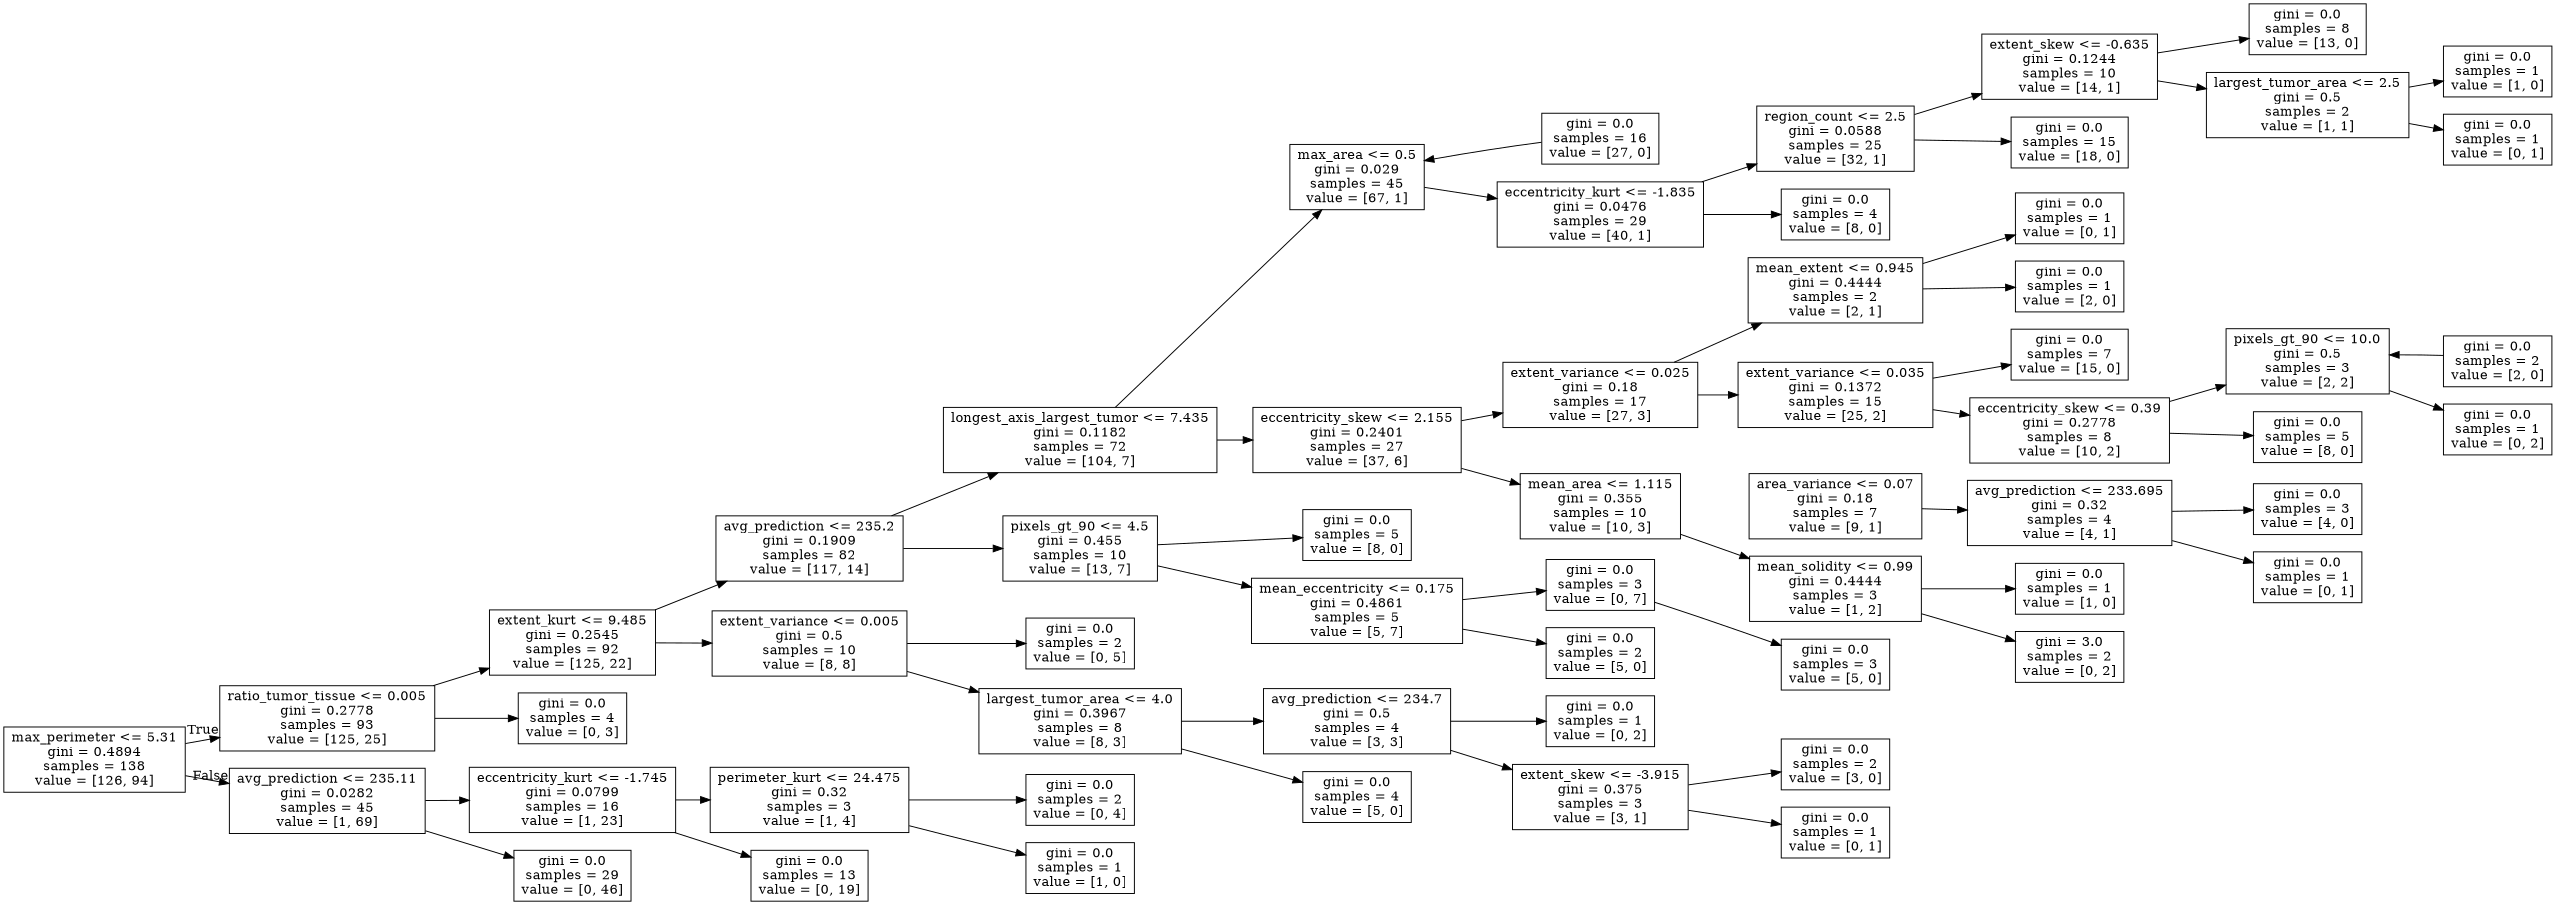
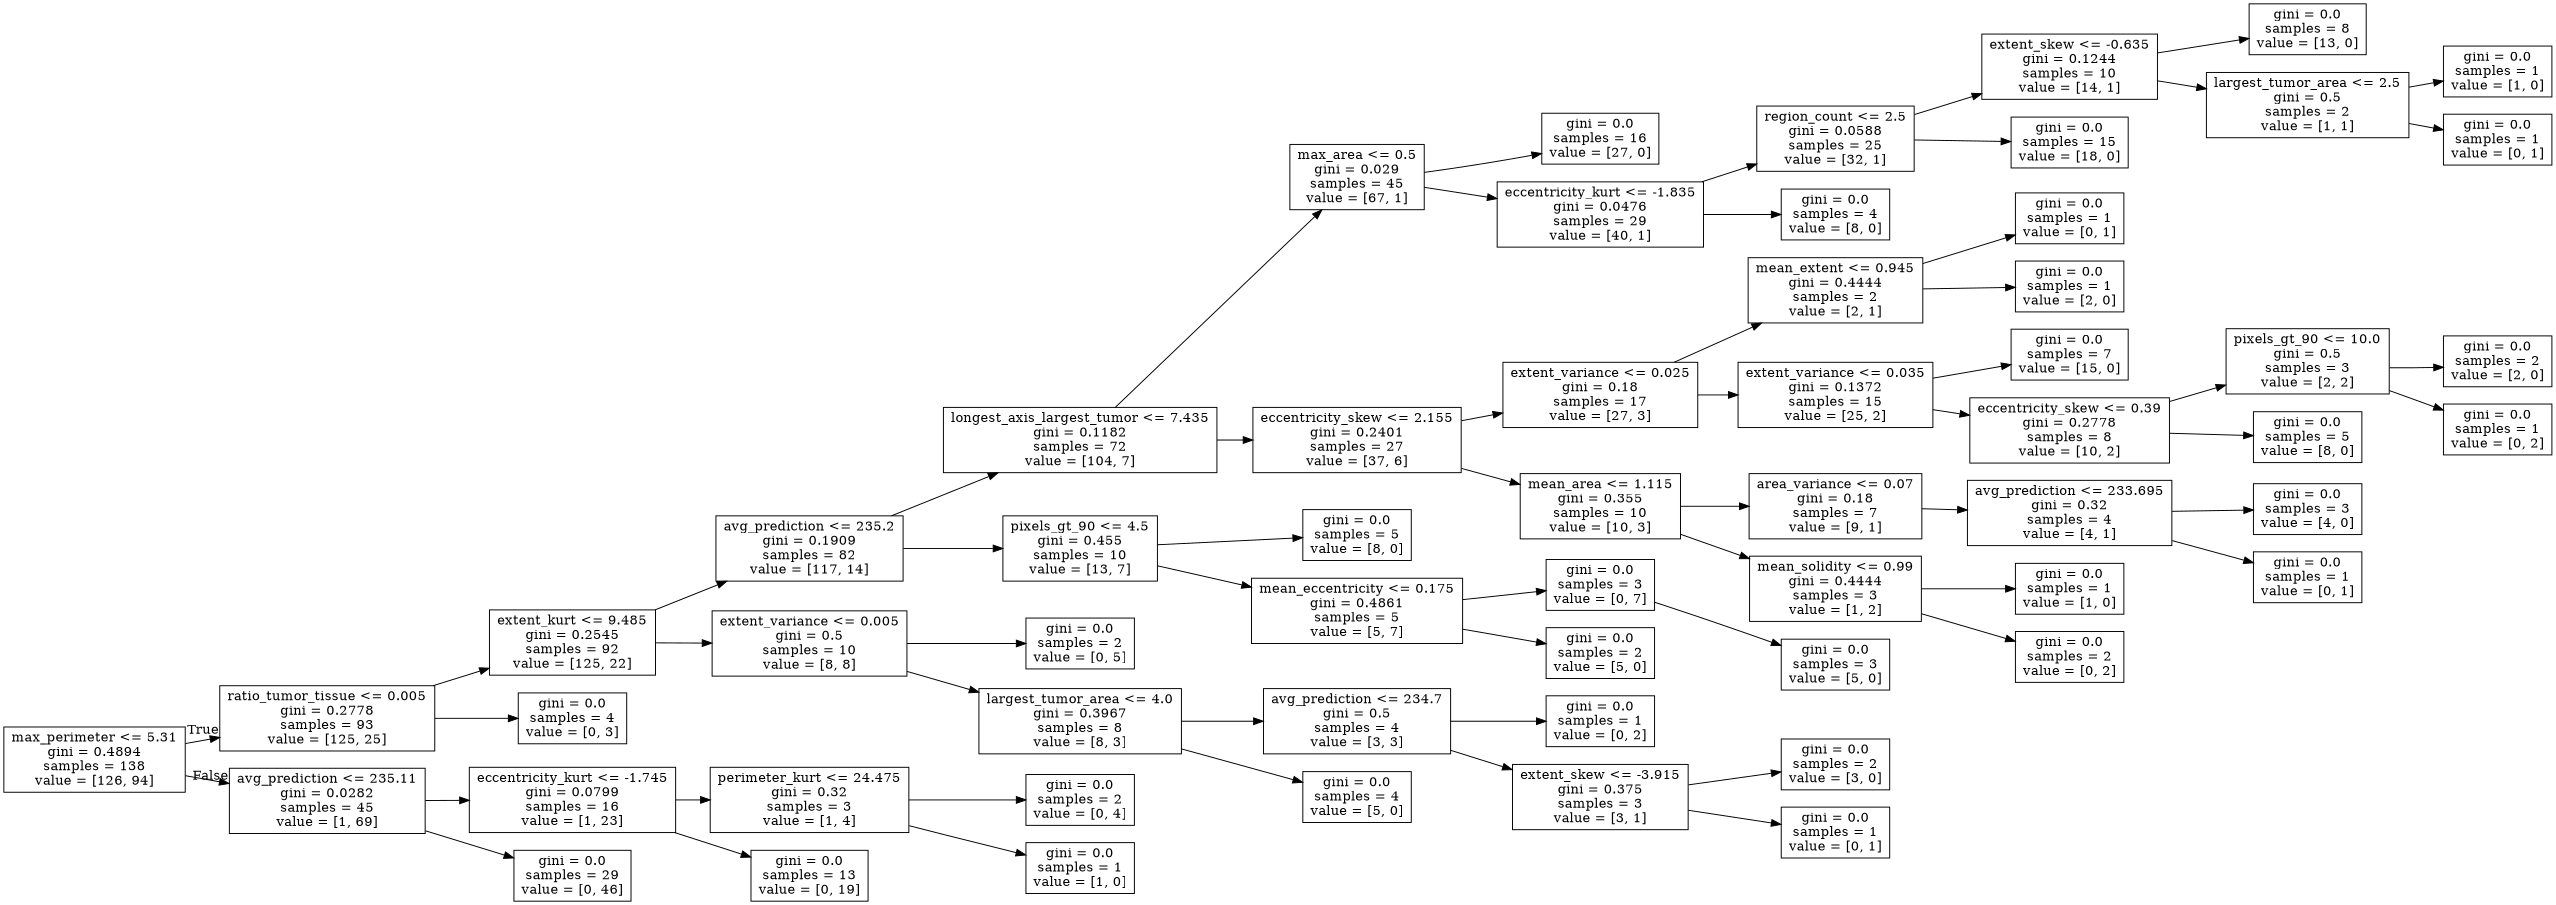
edge "gini = 0.0 samples = 16 value = [27, 0]" -> "max_area <= 0.5 gini = 0.029 samples = 45 value = [67, 1]": reversed
edge "gini = 0.0 samples = 2 value = [2, 0]" -> "pixels_gt_90 <= 10.0 gini = 0.5 samples = 3 value = [2, 2]": reversed
edge "mean_area <= 1.115 gini = 0.355 samples = 10 value = [10, 3]" -> "area_variance <= 0.07 gini = 0.18 samples = 7 value = [9, 1]": added
node "gini = 3.0 samples = 2 value = [0, 2]": label "gini = 3.0 samples = 2 value = [0, 2]" -> "gini = 0.0 samples = 2 value = [0, 2]"
